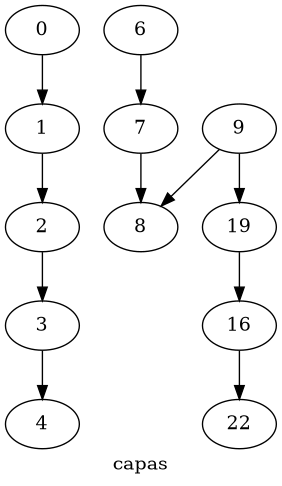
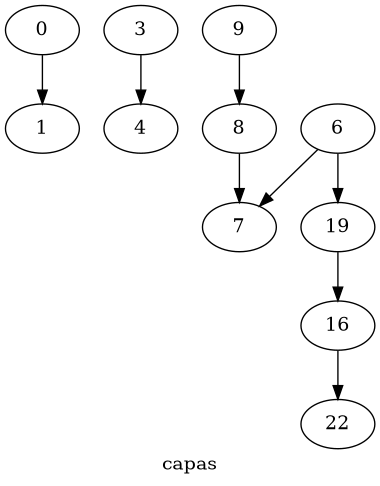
edge "7" -> "8": reversed
edge "9" -> "19": now "6" -> "19"
node "2": removed
